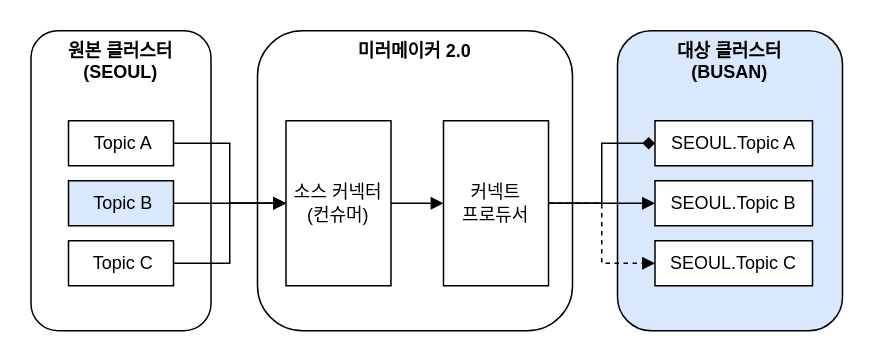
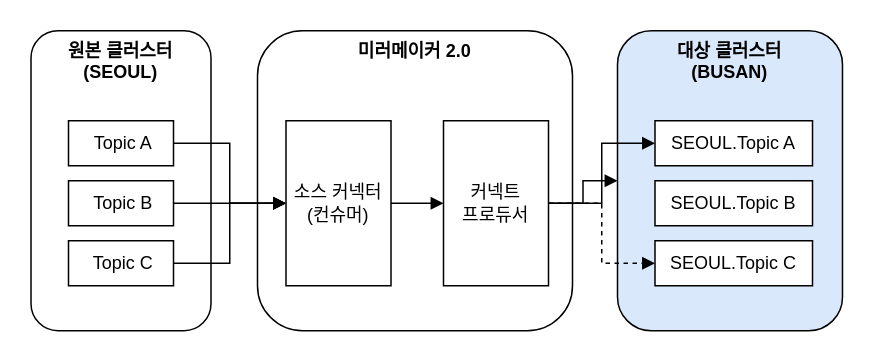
edge "커넥트 프로듀서" -> "SEOUL.Topic A": arrowhead diamond -> block
node "Topic B": fillcolor #dae8fc -> #ffffff
edge "커넥트 프로듀서" -> "SEOUL.Topic B": now "커넥트 프로듀서" -> "대상 클러스터 (BUSAN)"
